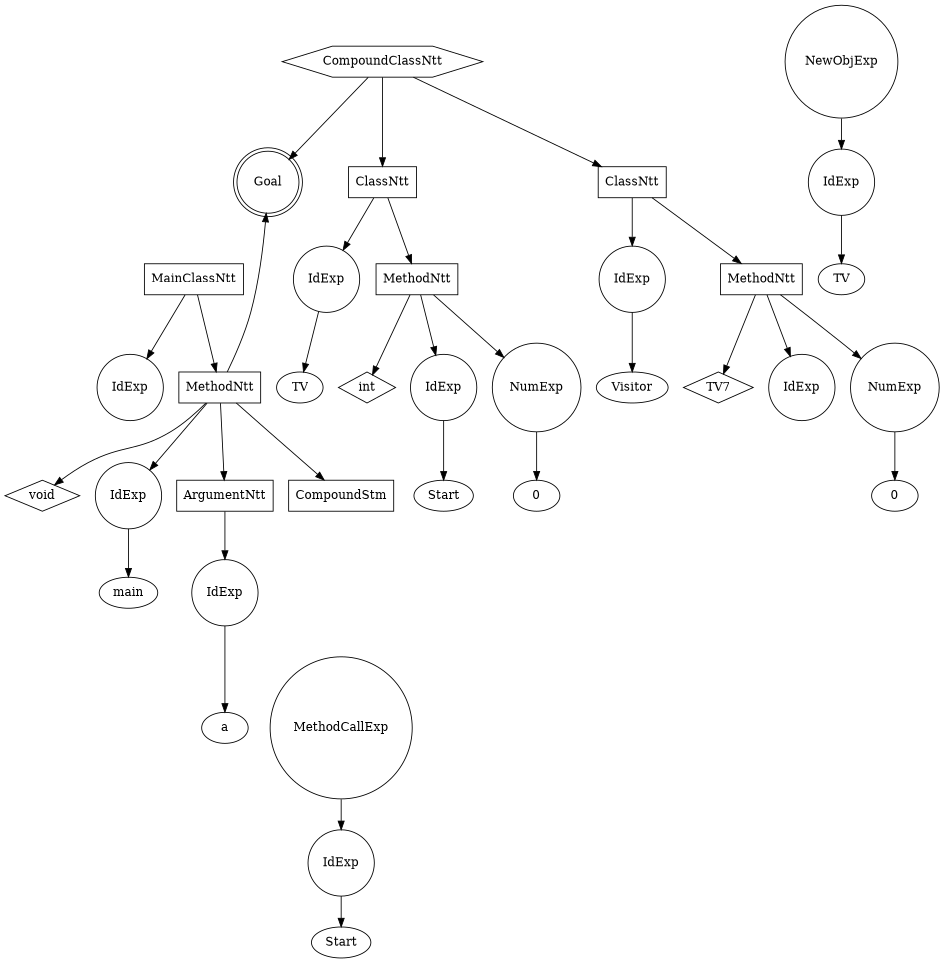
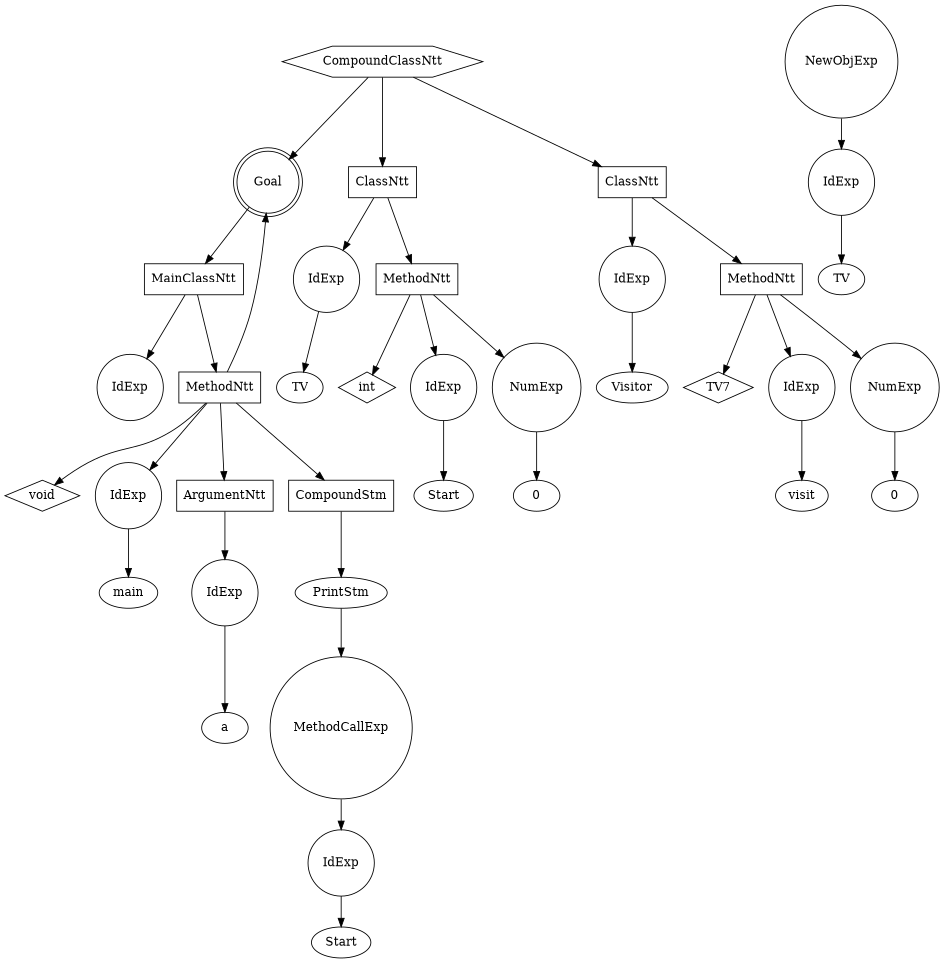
edge "Goal" -> "MainClassNtt": added
node "visit": added
node "PrintStm": added
